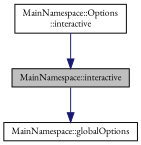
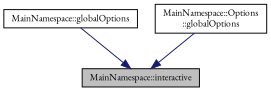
node "MainNamespace::Options ::interactive": label "MainNamespace::Options ::interactive" -> "MainNamespace::Options ::globalOptions"
edge "MainNamespace::interactive" -> "MainNamespace::globalOptions": reversed
